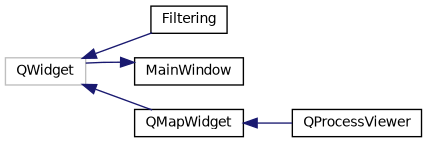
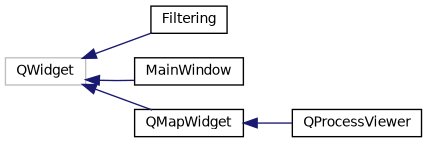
edge "QWidget" -> "MainWindow": reversed
